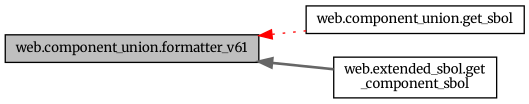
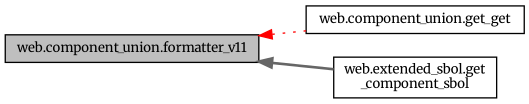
node "web.component_union.get_sbol": label "web.component_union.get_sbol" -> "web.component_union.get_get"
node "web.component_union.formatter_v61": label "web.component_union.formatter_v61" -> "web.component_union.formatter_v11"
